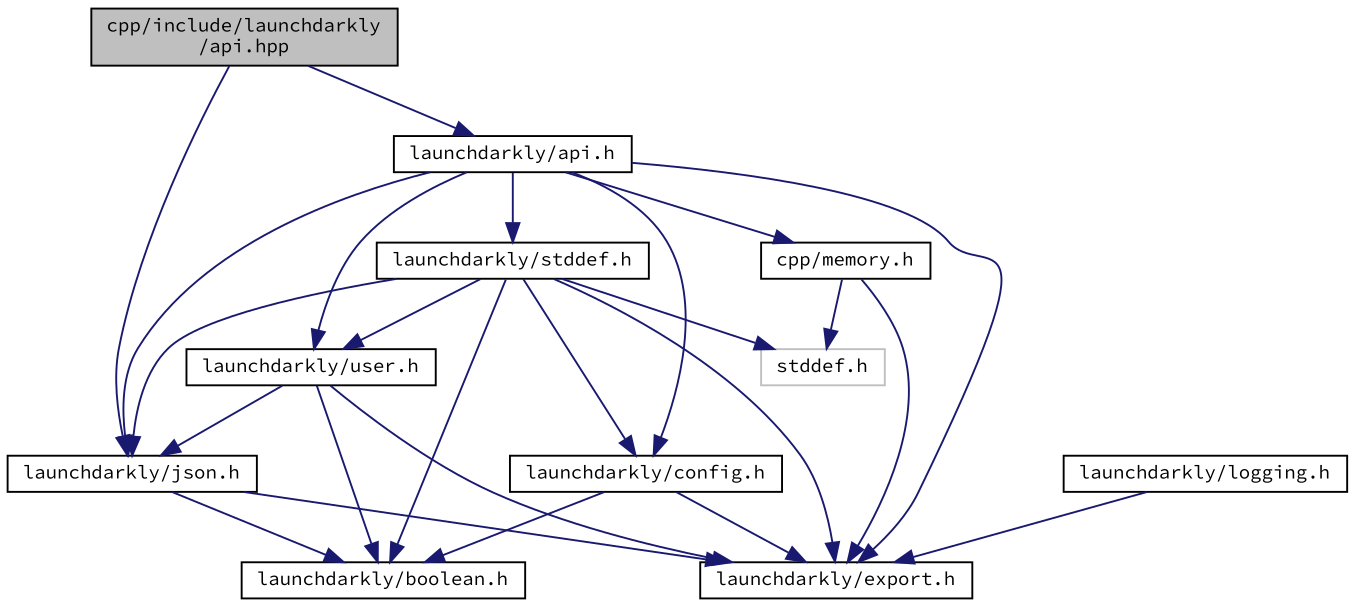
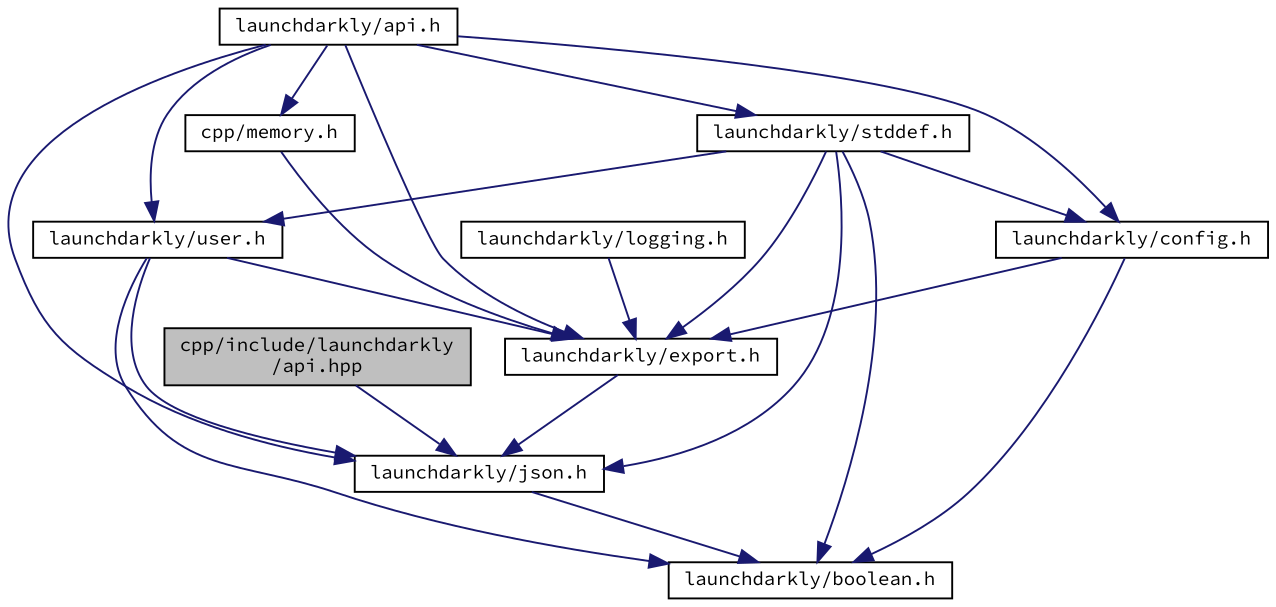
edge "cpp/include/launchdarkly /api.hpp" -> "launchdarkly/api.h": removed
node "stddef.h": removed
edge "launchdarkly/json.h" -> "launchdarkly/export.h": reversed
